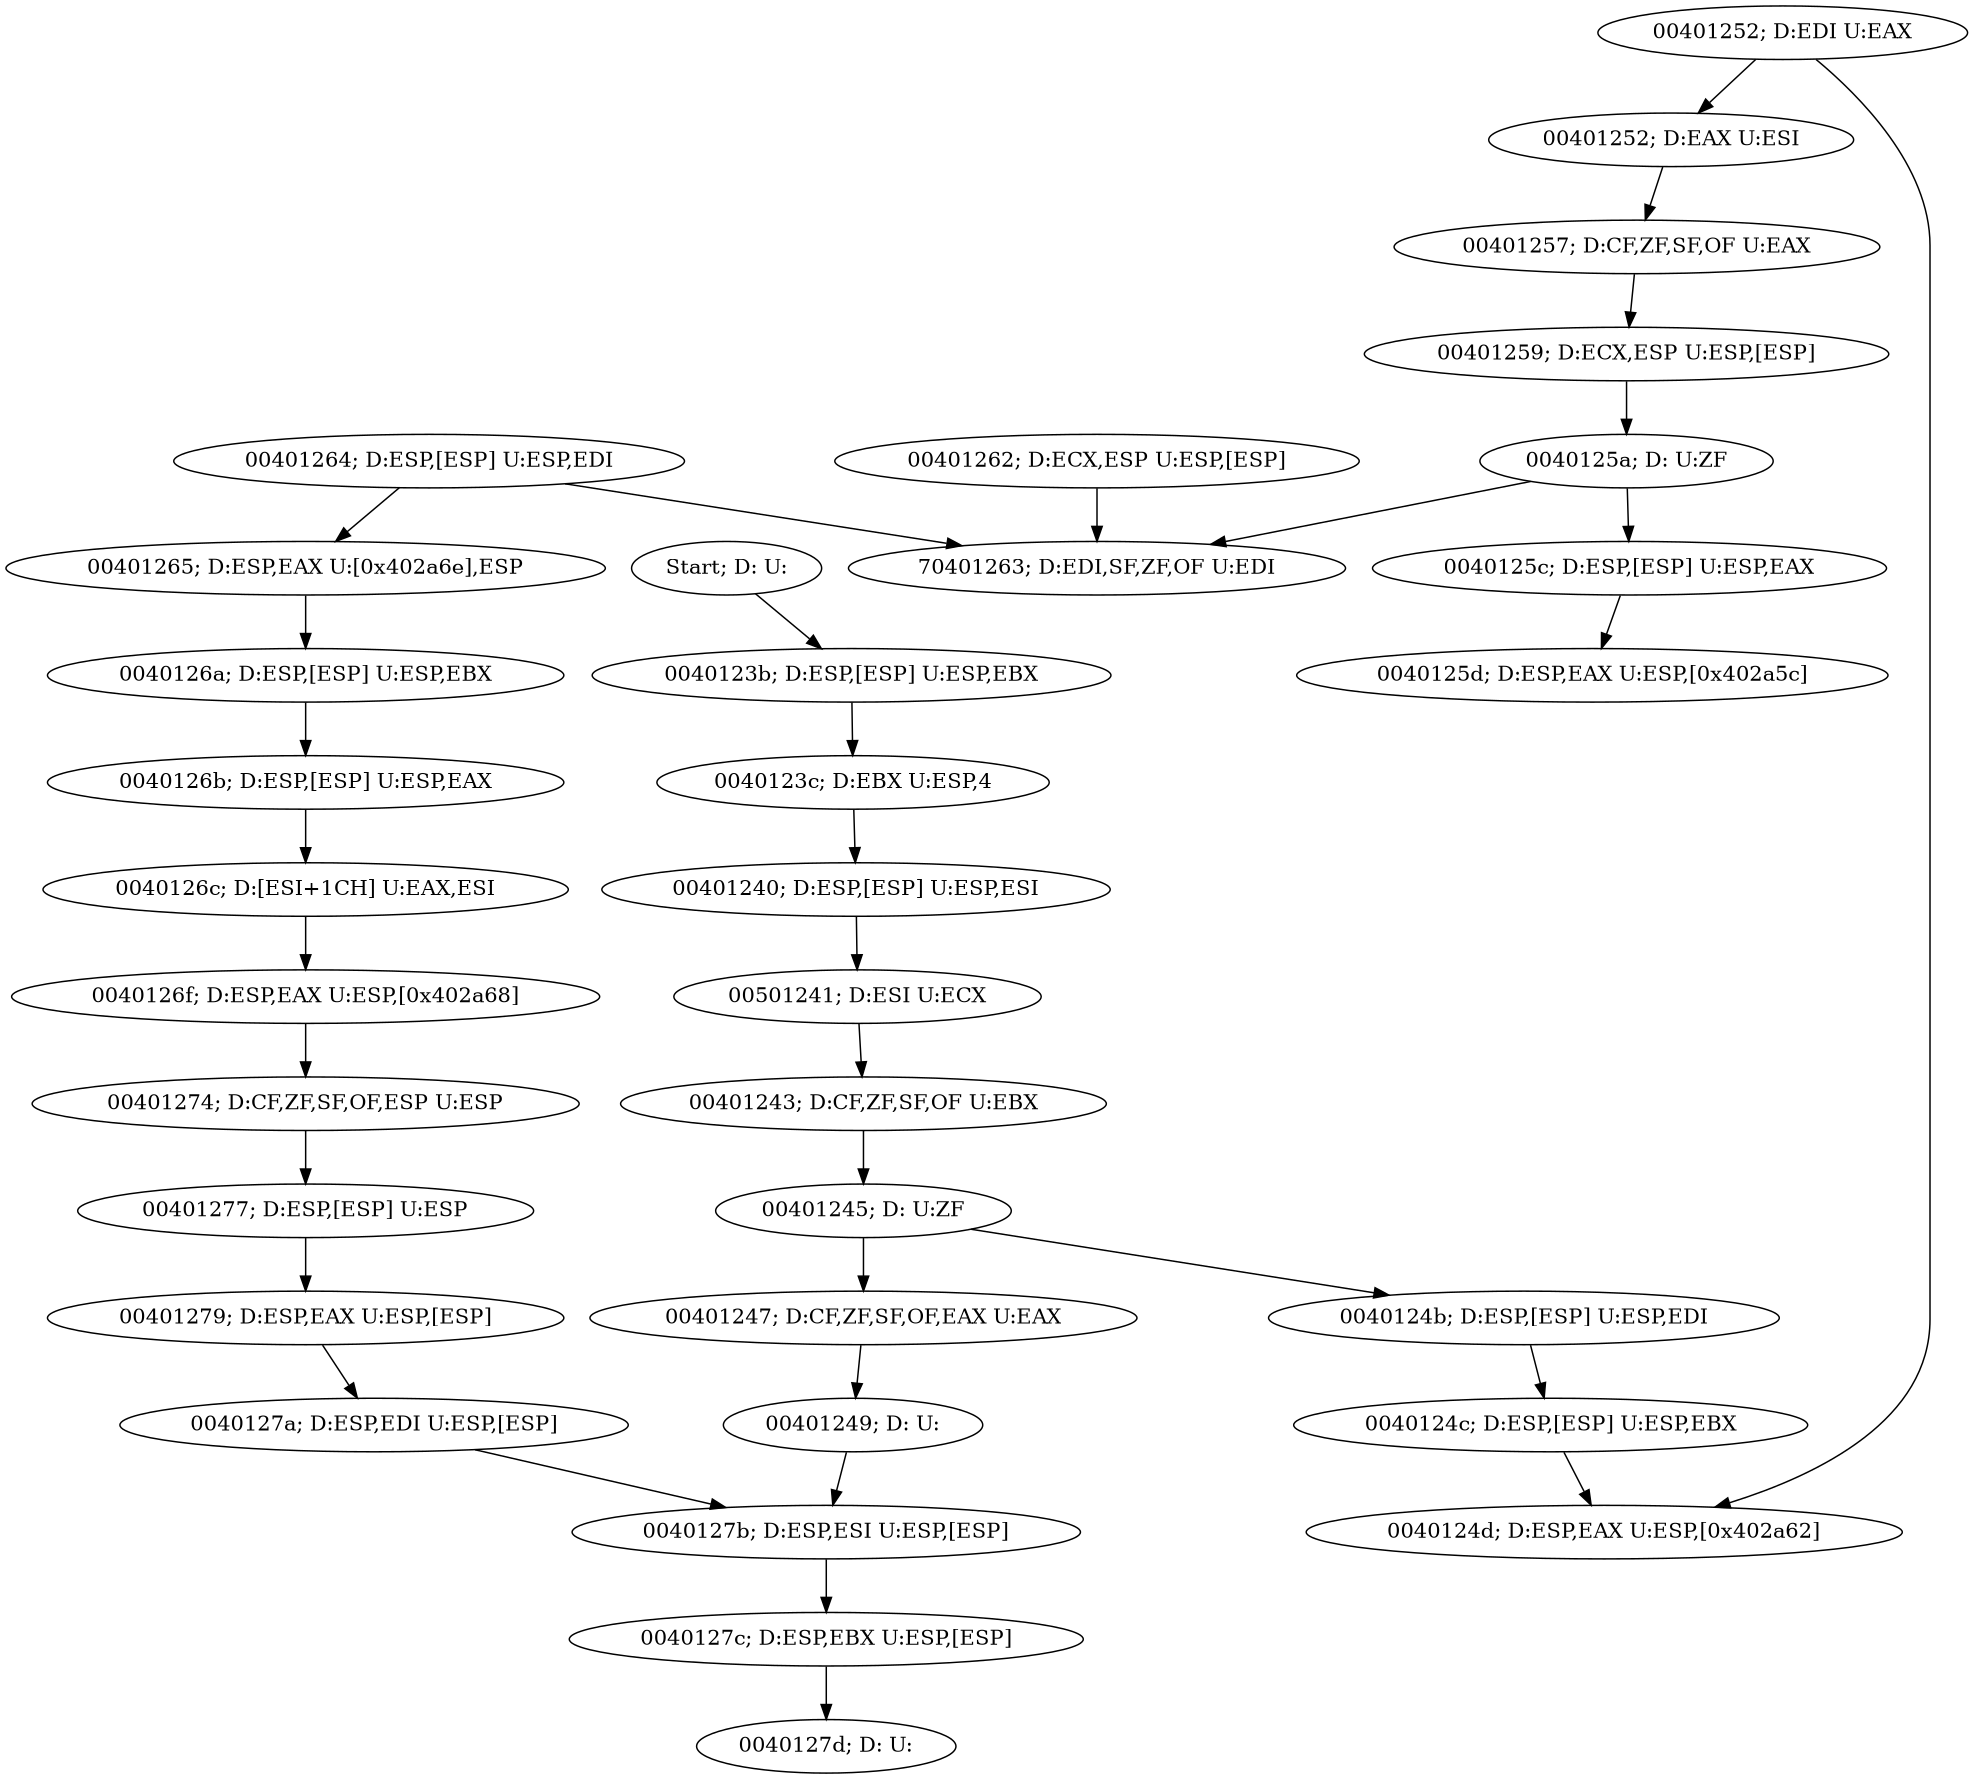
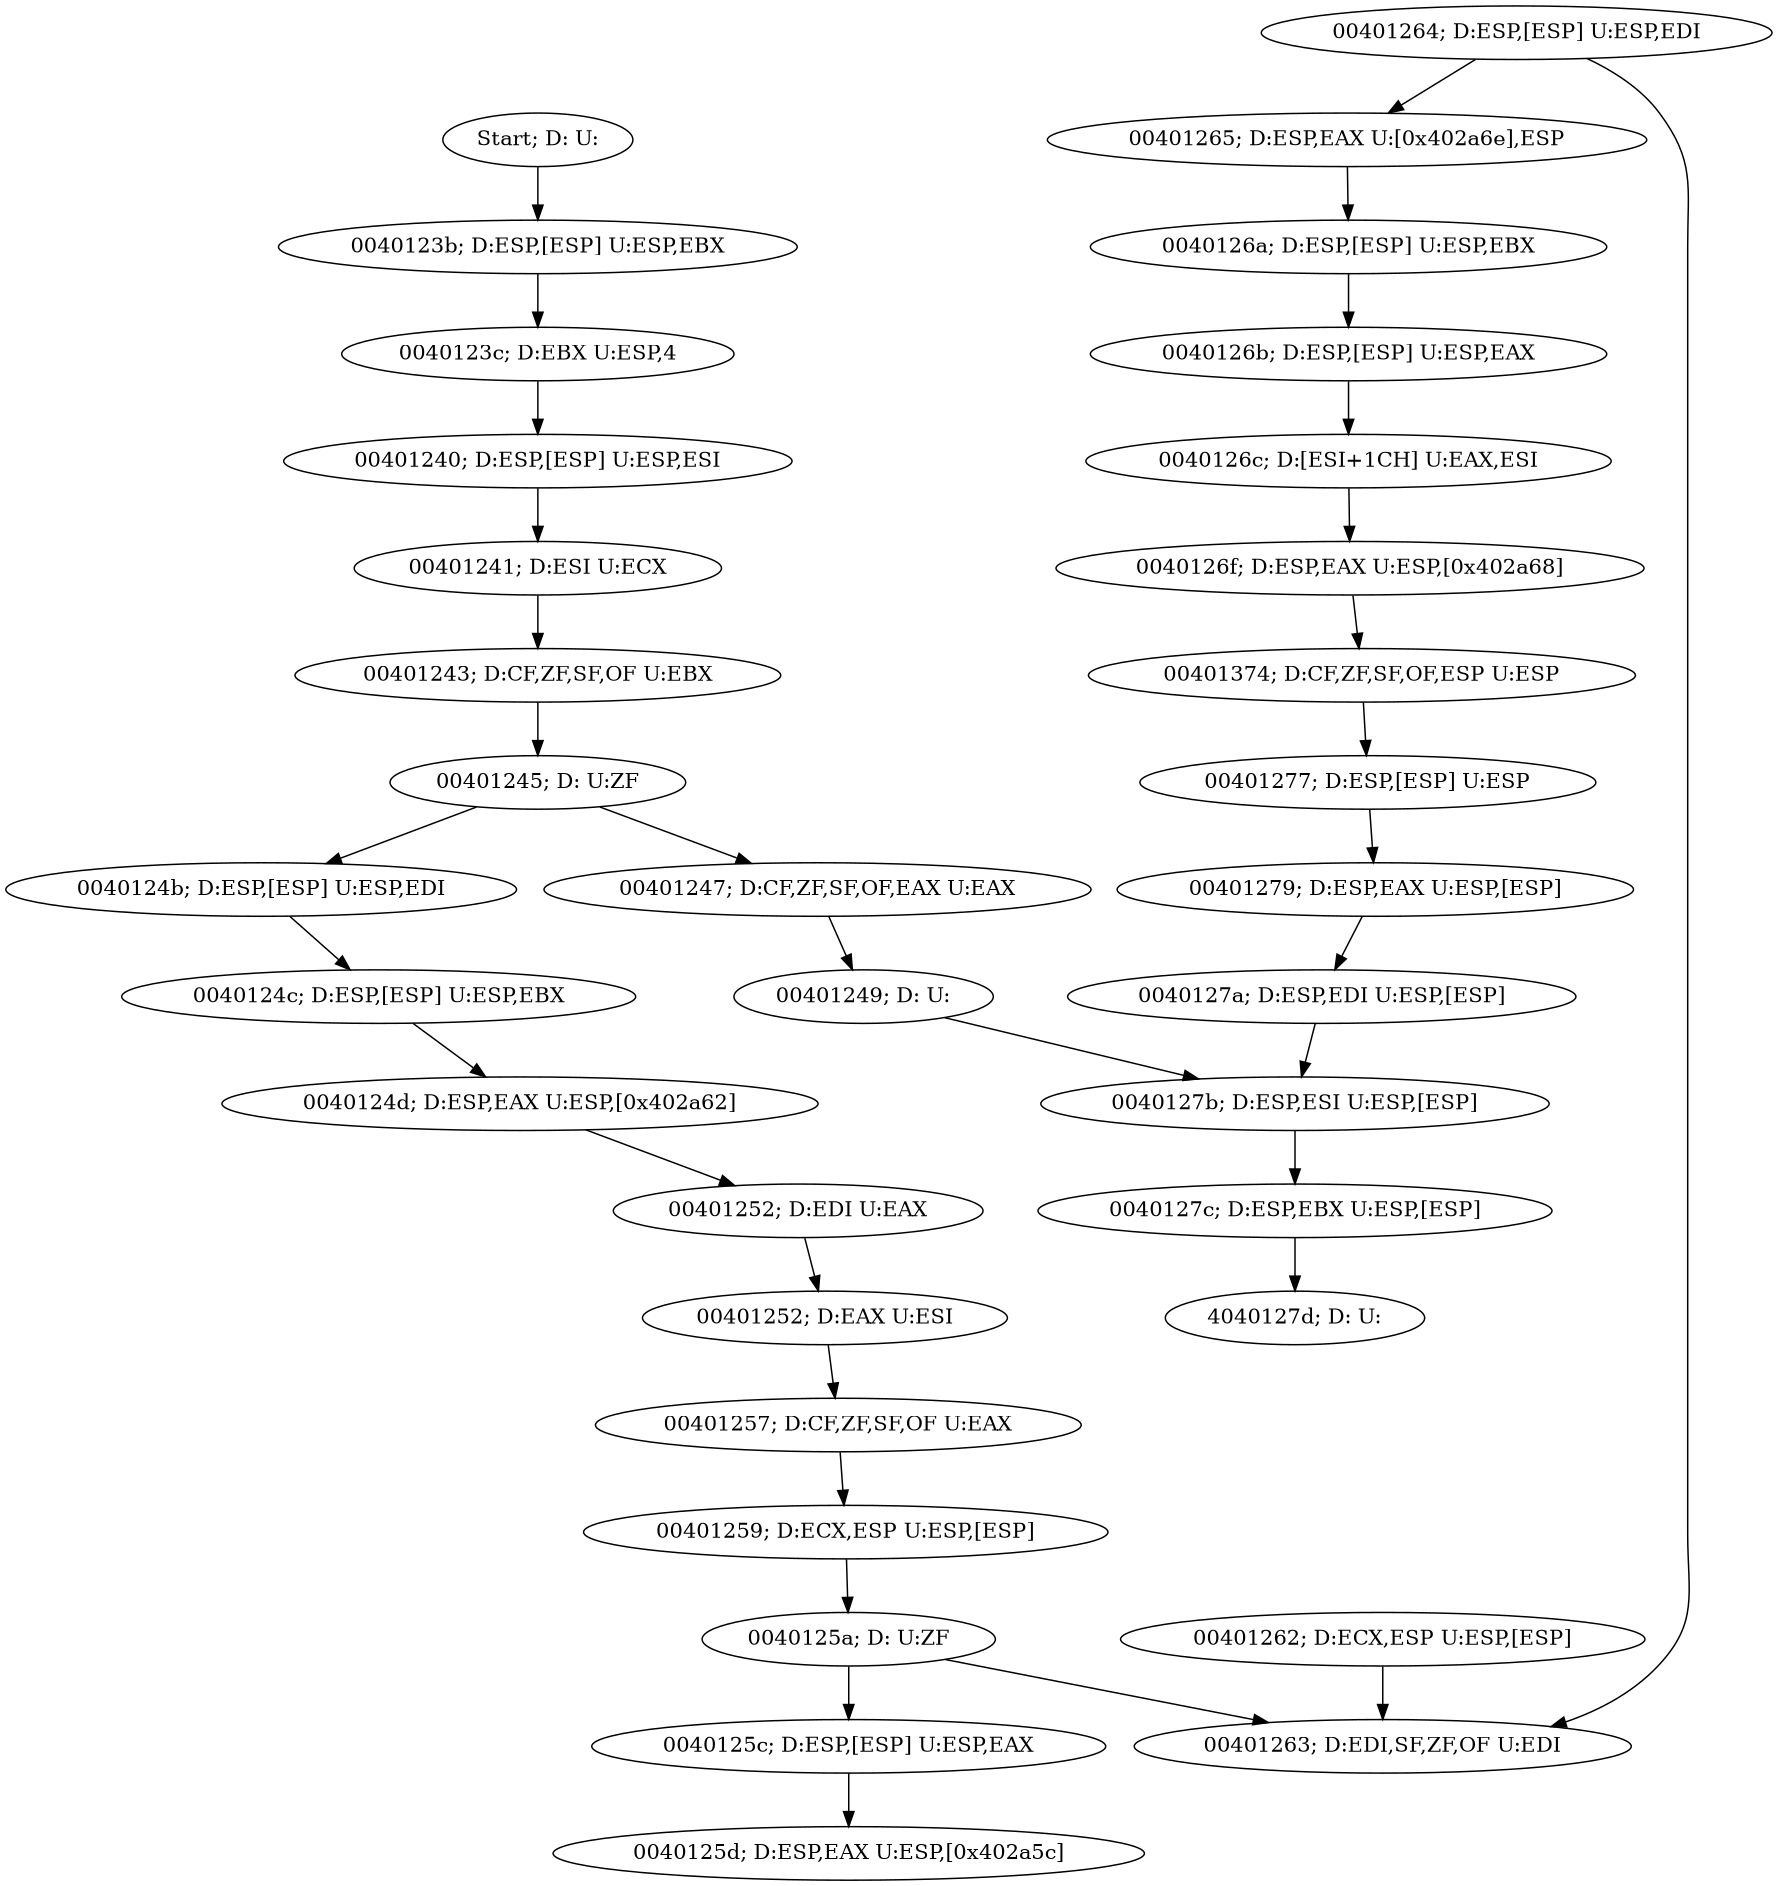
node "70401263; D:EDI,SF,ZF,OF U:EDI": label "70401263; D:EDI,SF,ZF,OF U:EDI" -> "00401263; D:EDI,SF,ZF,OF U:EDI"
edge "00401252; D:EDI U:EAX" -> "0040124d; D:ESP,EAX U:ESP,[0x402a62]": reversed
node "00501241; D:ESI U:ECX": label "00501241; D:ESI U:ECX" -> "00401241; D:ESI U:ECX"
node "00401274; D:CF,ZF,SF,OF,ESP U:ESP": label "00401274; D:CF,ZF,SF,OF,ESP U:ESP" -> "00401374; D:CF,ZF,SF,OF,ESP U:ESP"
node "0040127d; D: U:": label "0040127d; D: U:" -> "4040127d; D: U:"
